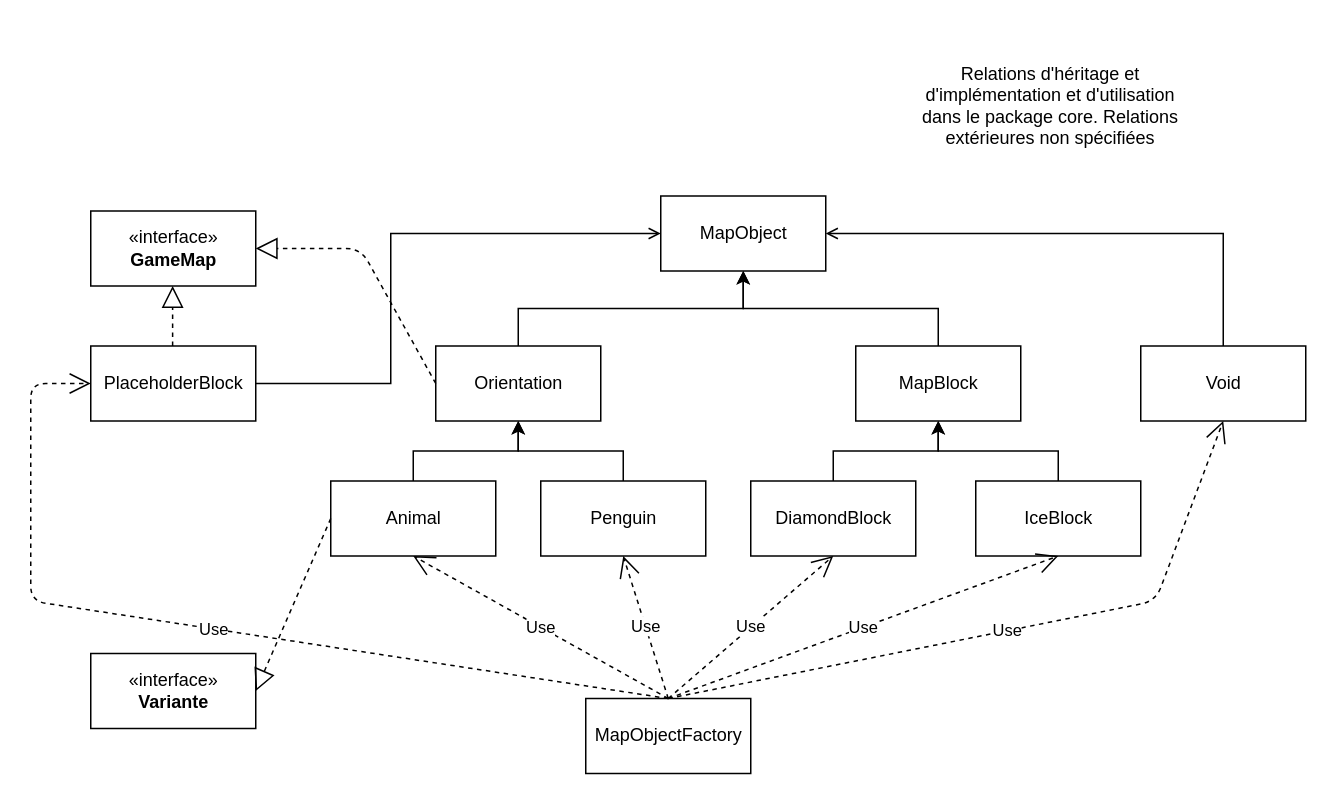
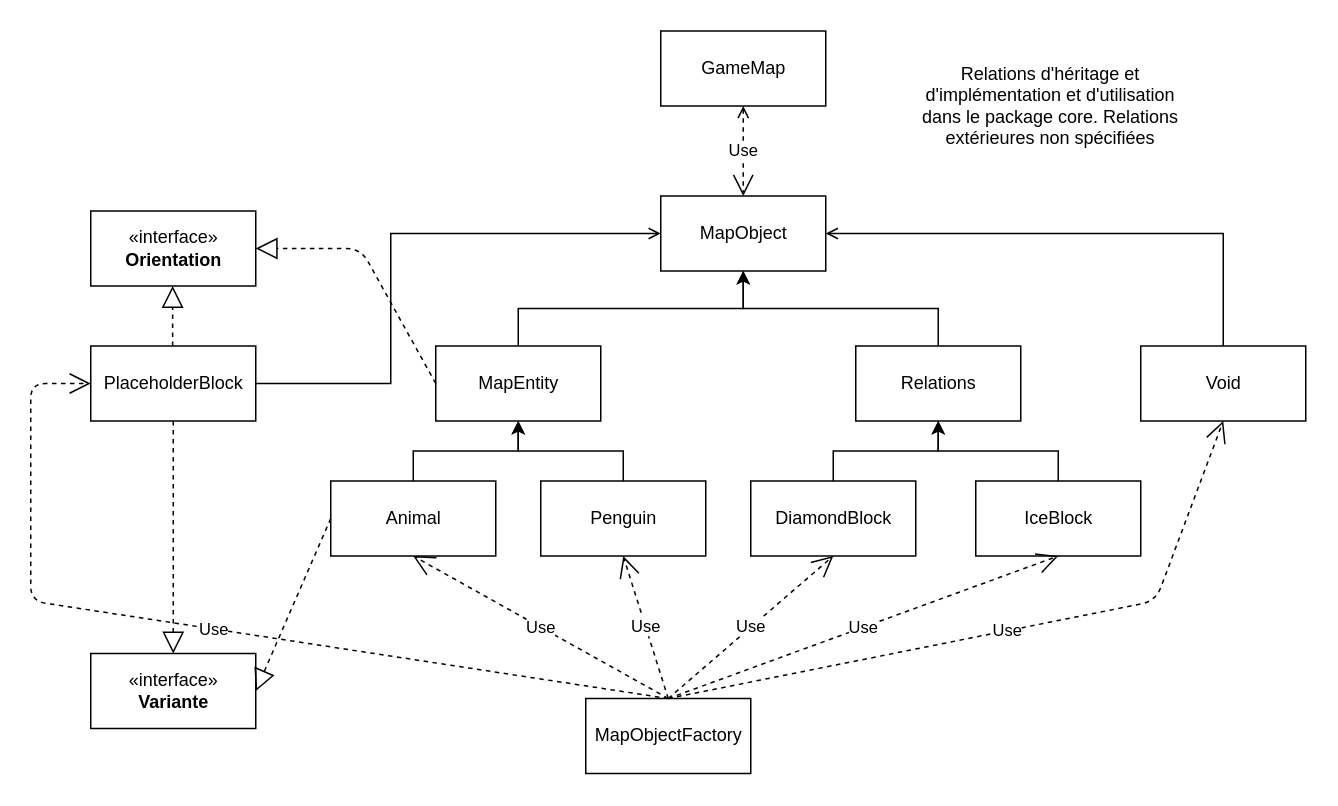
node "GameMap": added
edge "GameMap" -- "MapObject": added, label "Use"
node "«interface» GameMap": label "«interface» GameMap" -> "«interface» Orientation"
node "Orientation": label "Orientation" -> "MapEntity"
node "MapBlock": label "MapBlock" -> "Relations"
edge "PlaceholderBlock" -> "«interface» Variante": added
